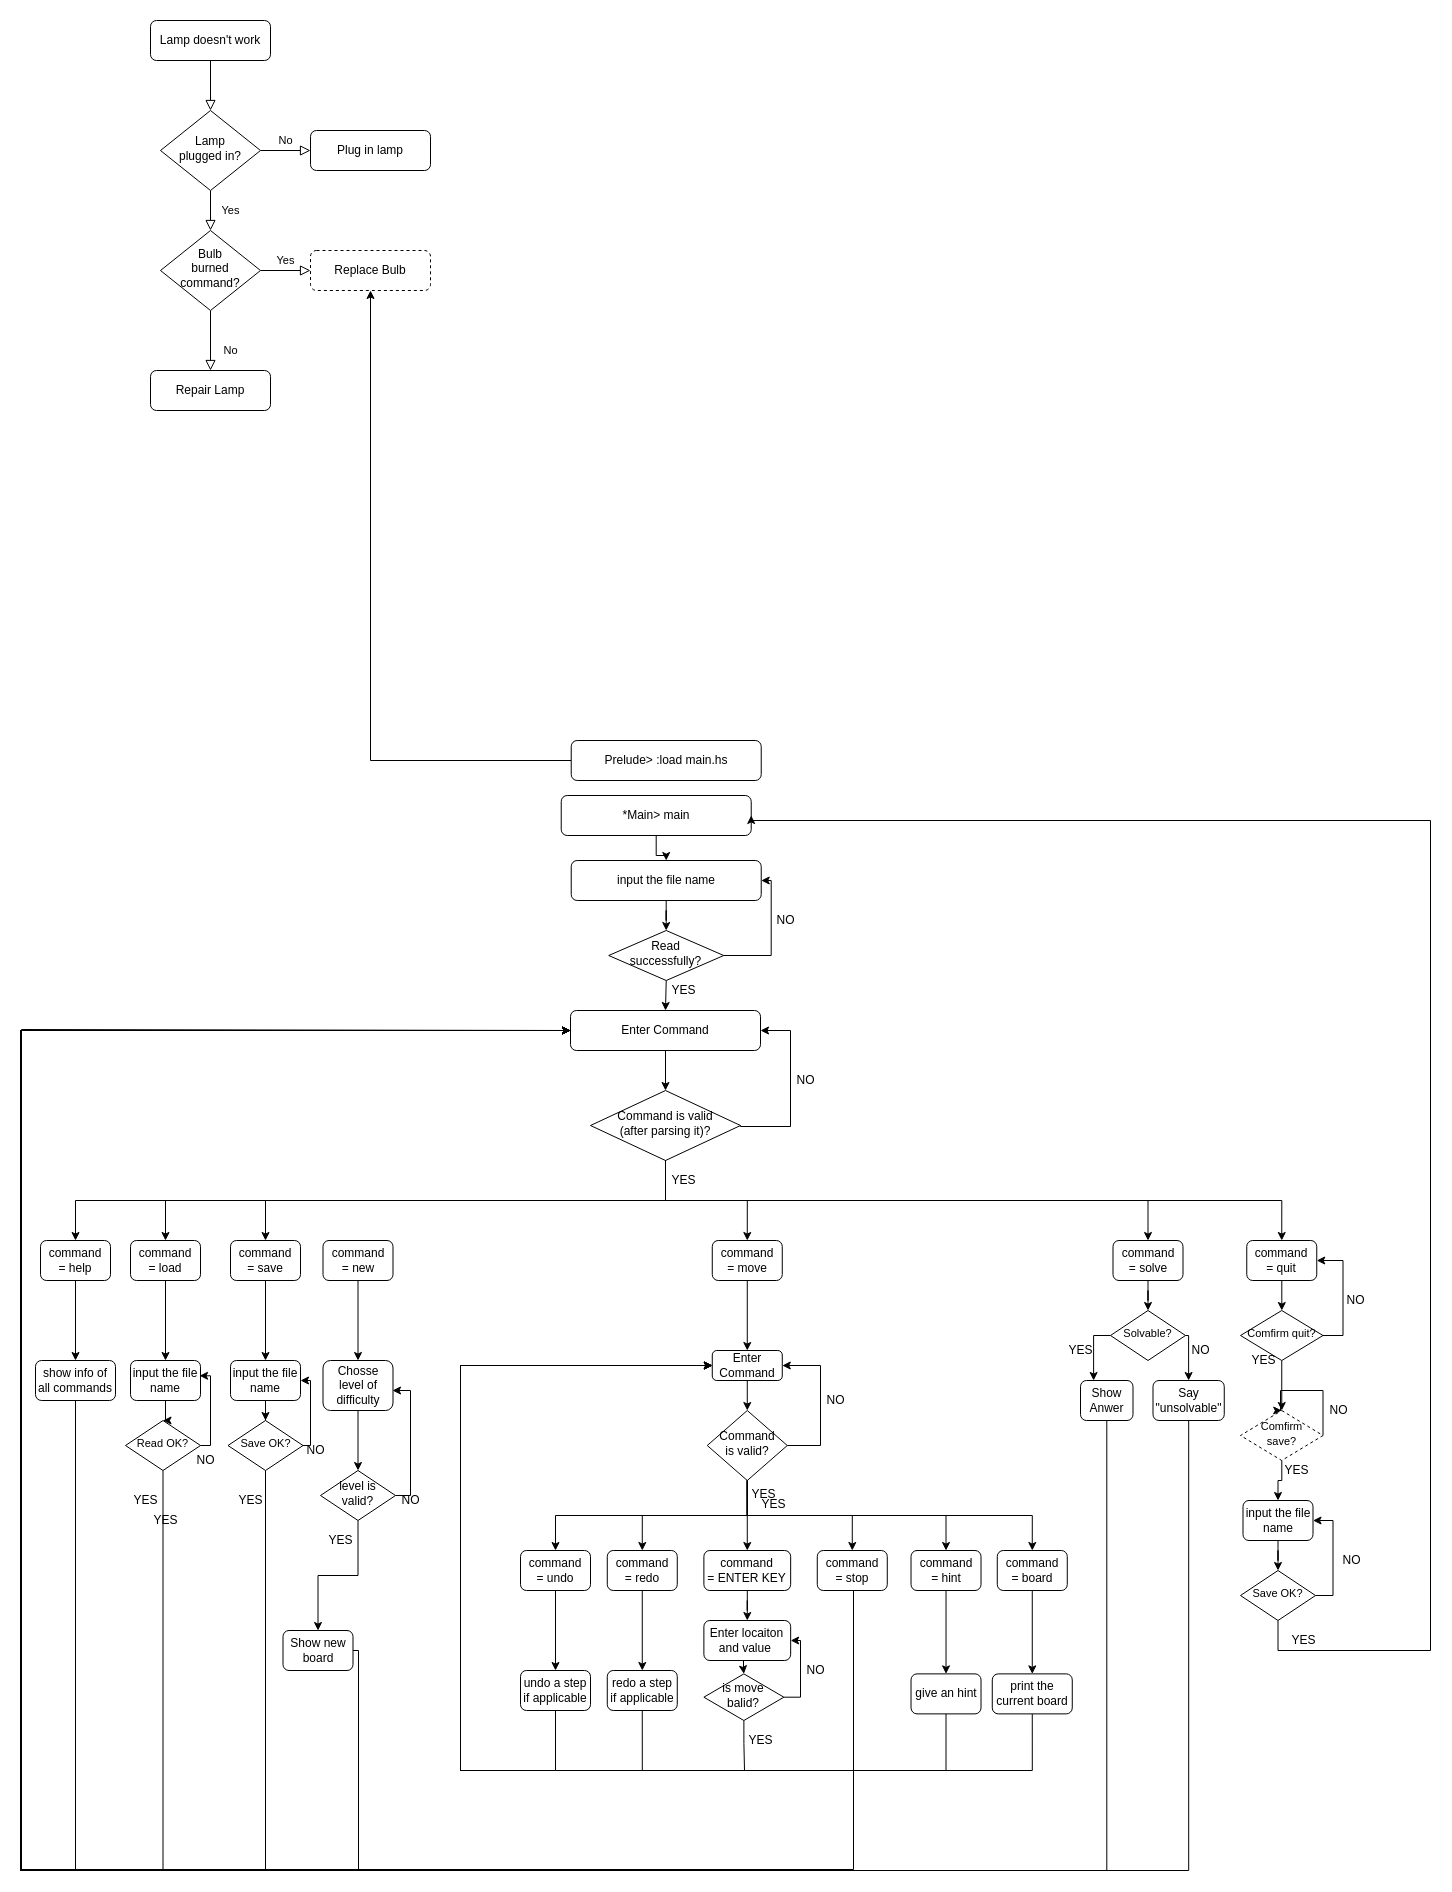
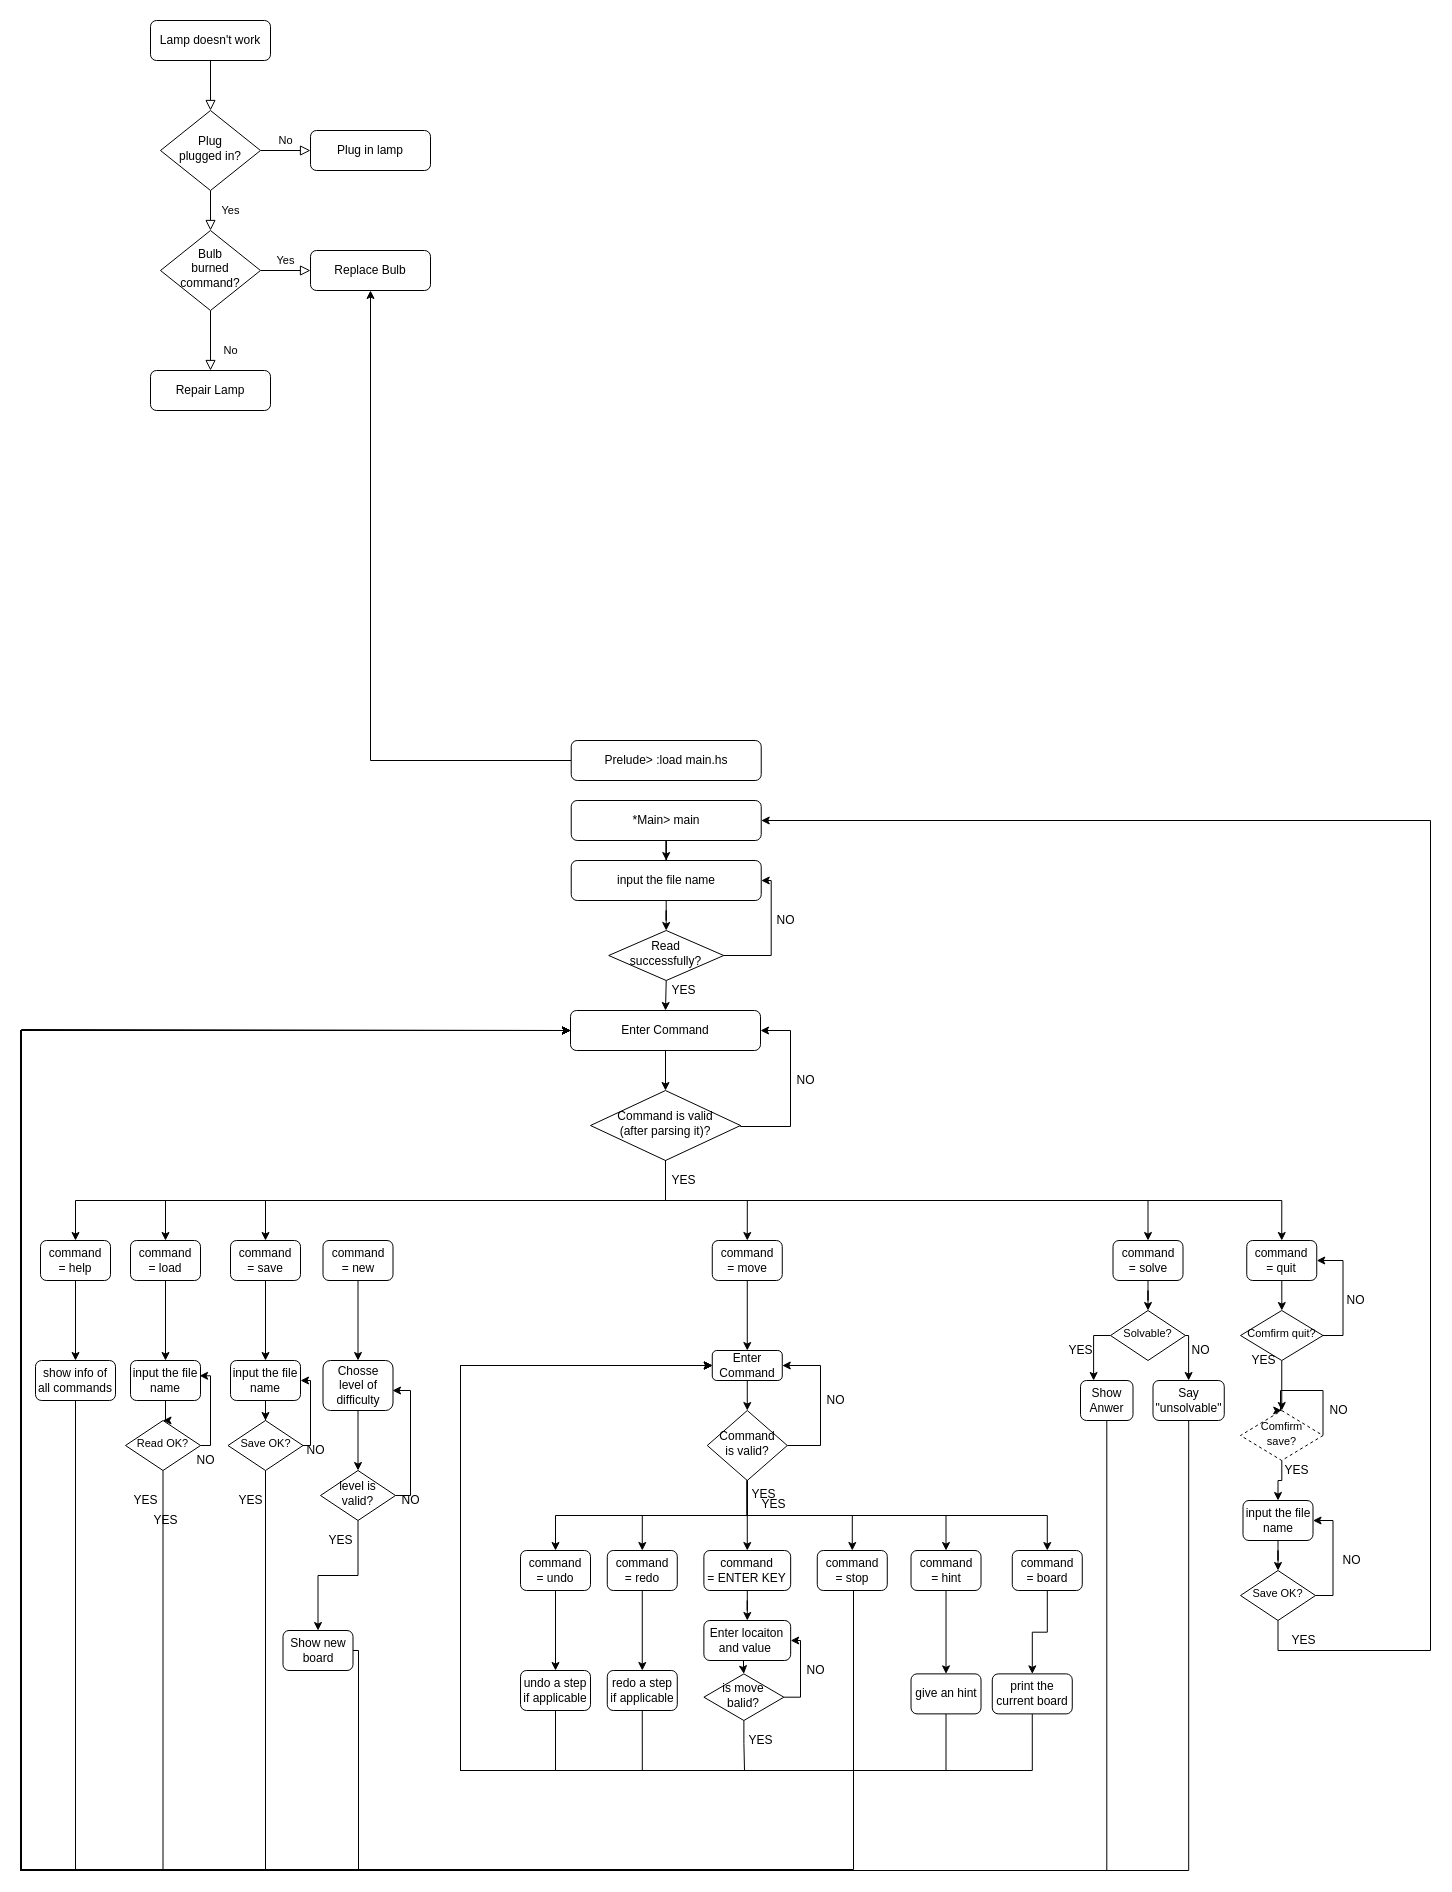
node "Lamp plugged in?": label "Lamp plugged in?" -> "Plug plugged in?"
node "Replace Bulb": style dashed -> solid
node "*Main> main": moved (656, 816) -> (666, 821)
node "command = board": moved (1032, 1571) -> (1047, 1571)
